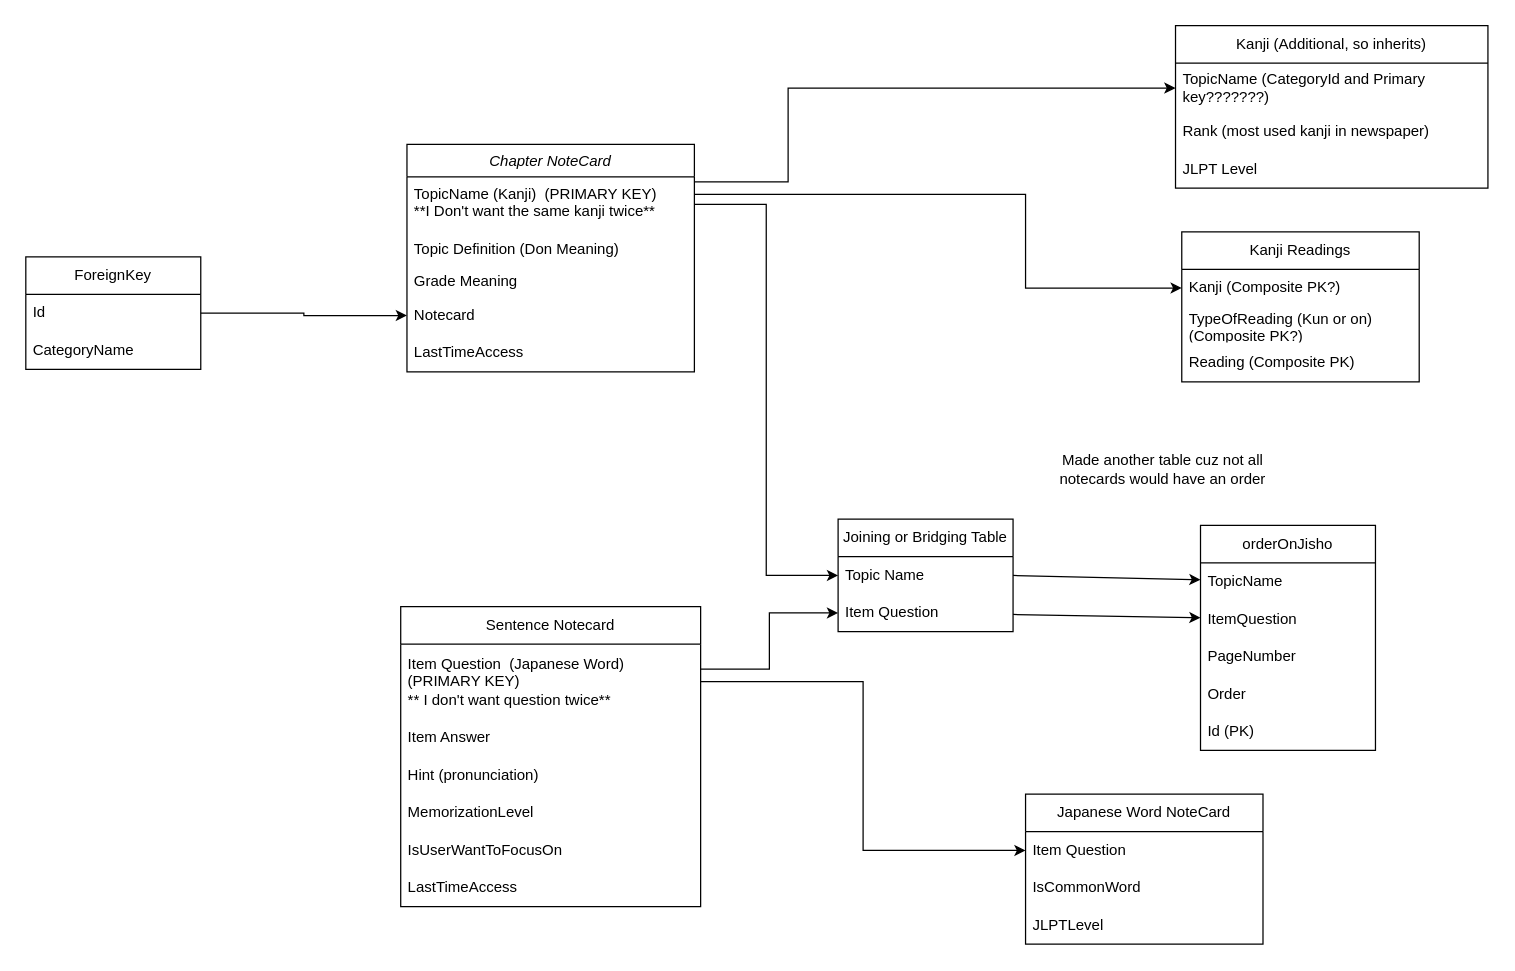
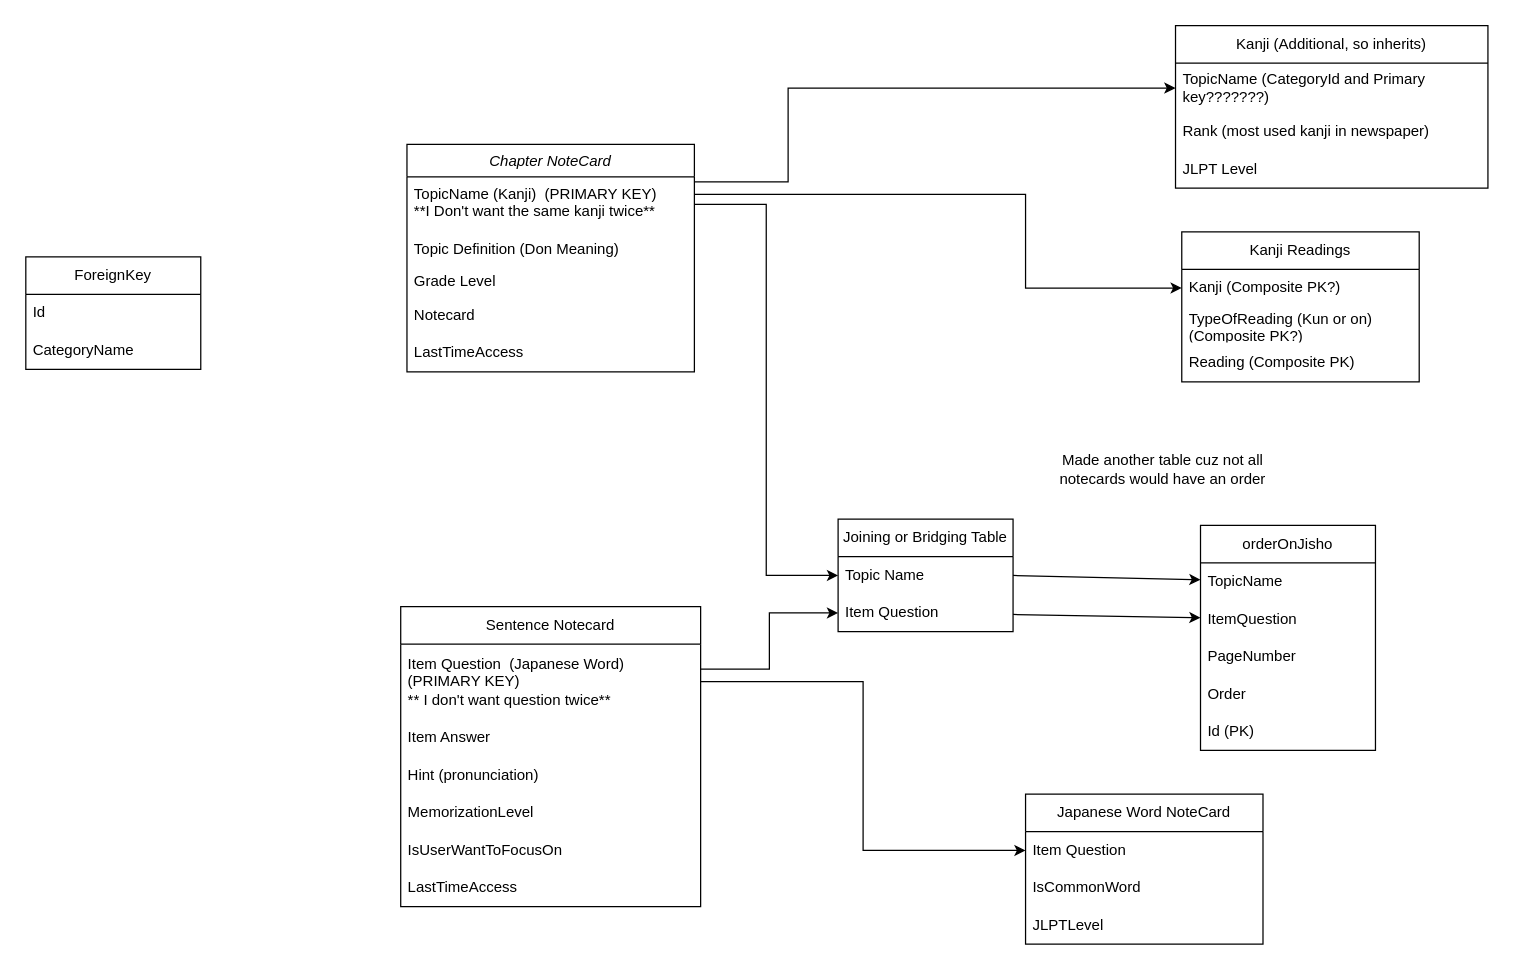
node "Grade Meaning": label "Grade Meaning" -> "Grade Level"
edge "Id" -> "Notecard": removed
